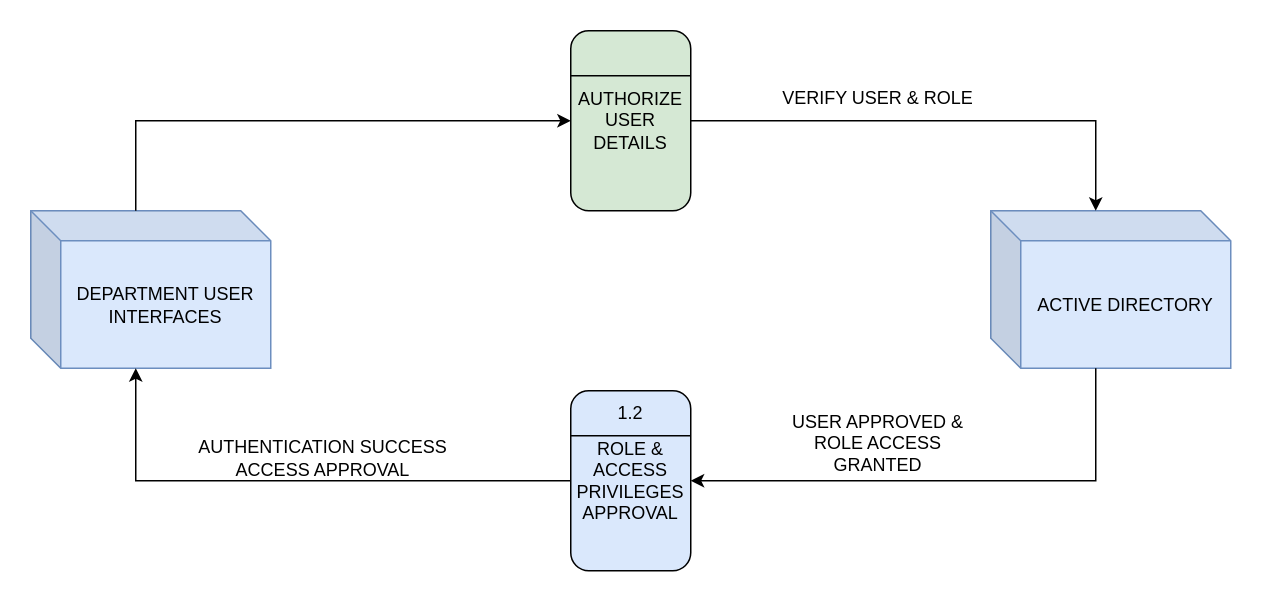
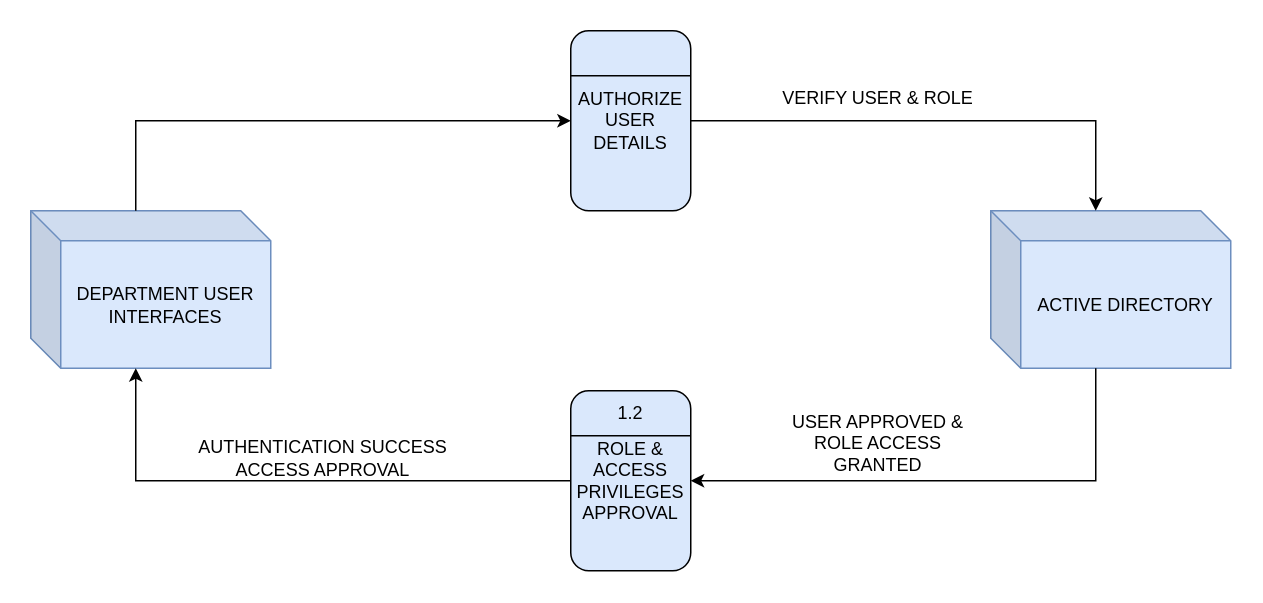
node "AUTHORIZE USER DETAILS": fillcolor #d5e8d4 -> #dae8fc
